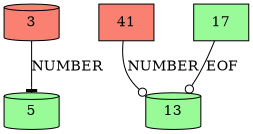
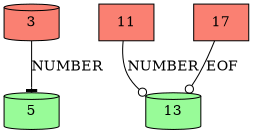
node "41": label "41" -> "11"
node "17": fillcolor palegreen -> salmon
